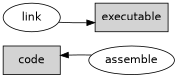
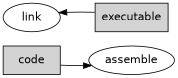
edge "link" -> "executable": reversed
edge "assemble" -> "code": reversed
